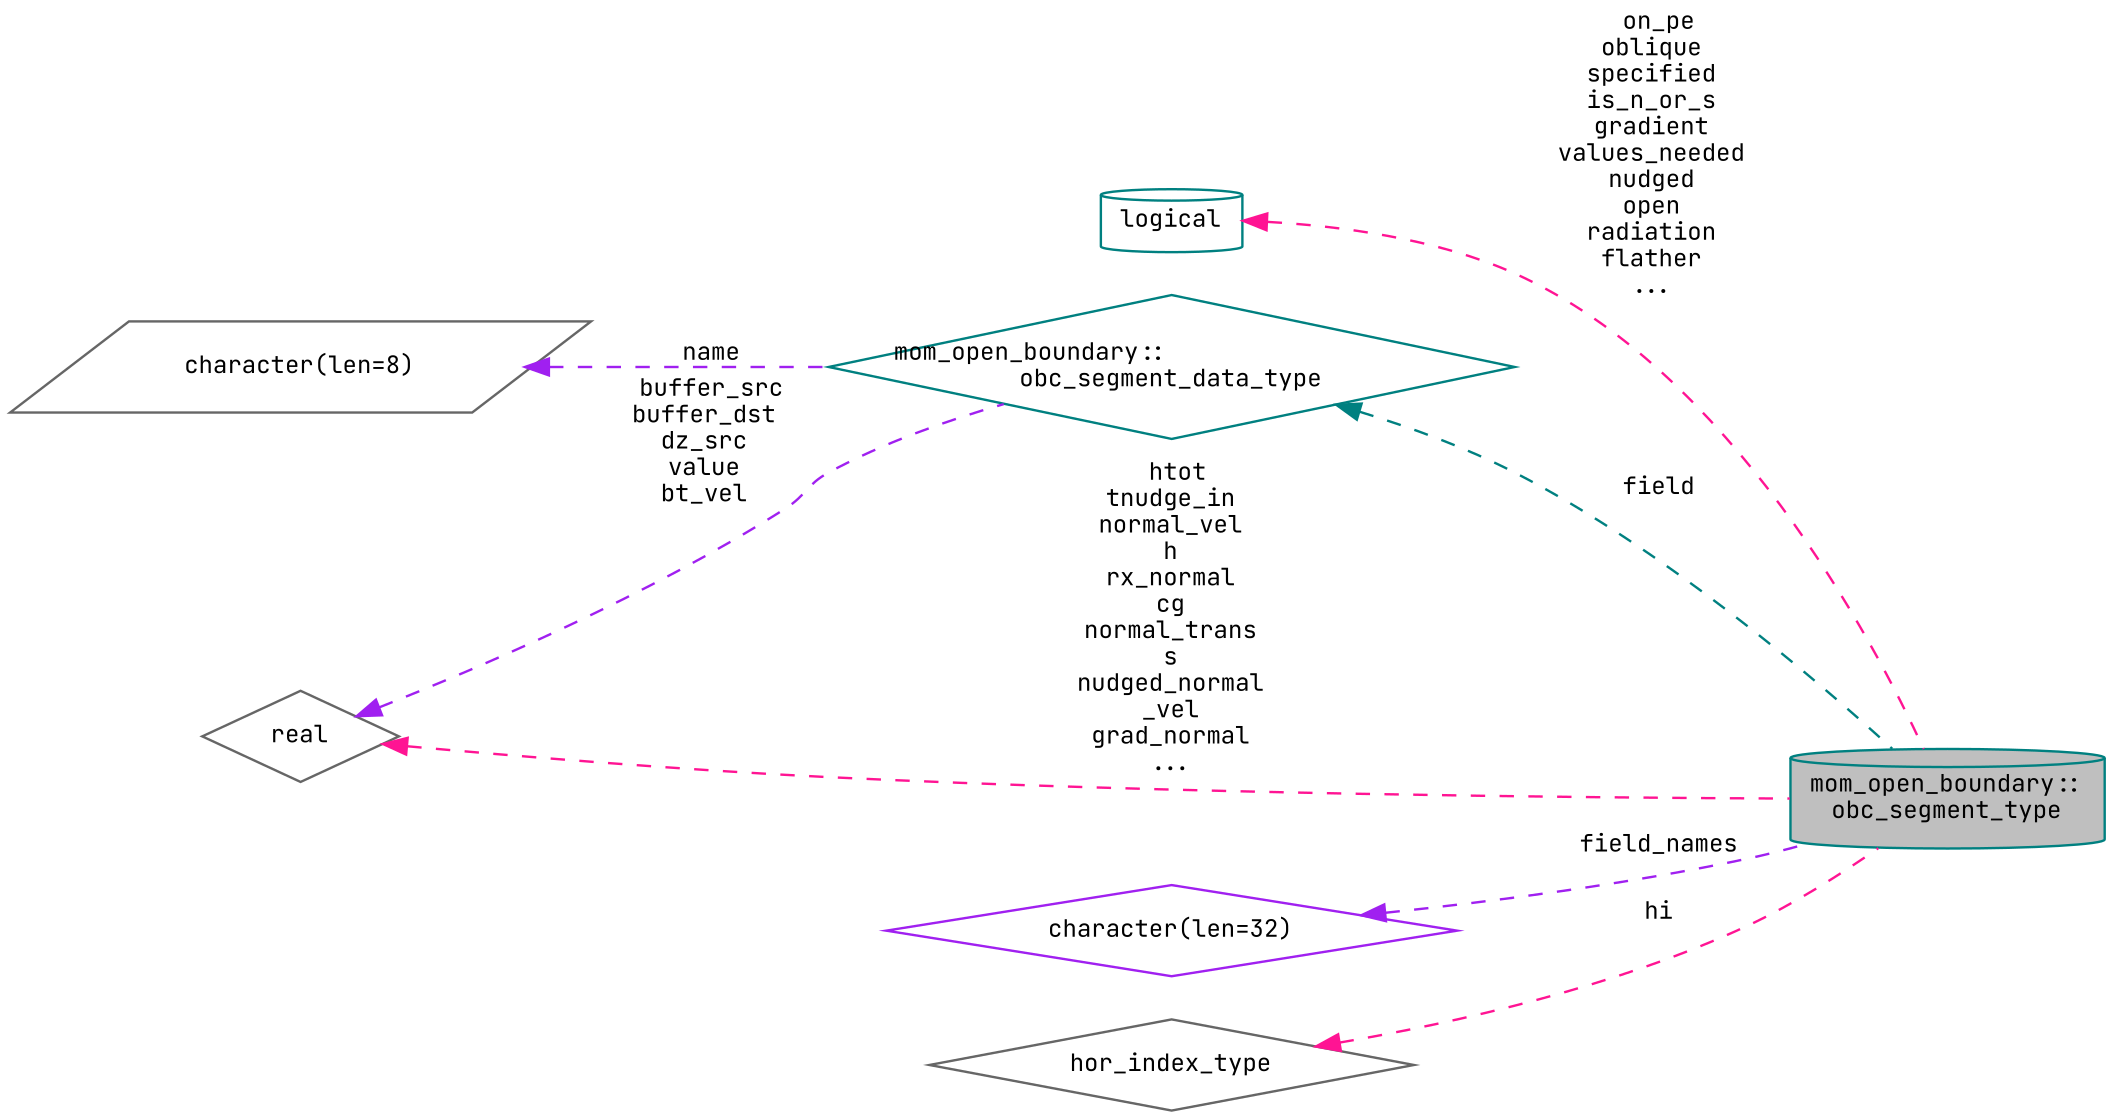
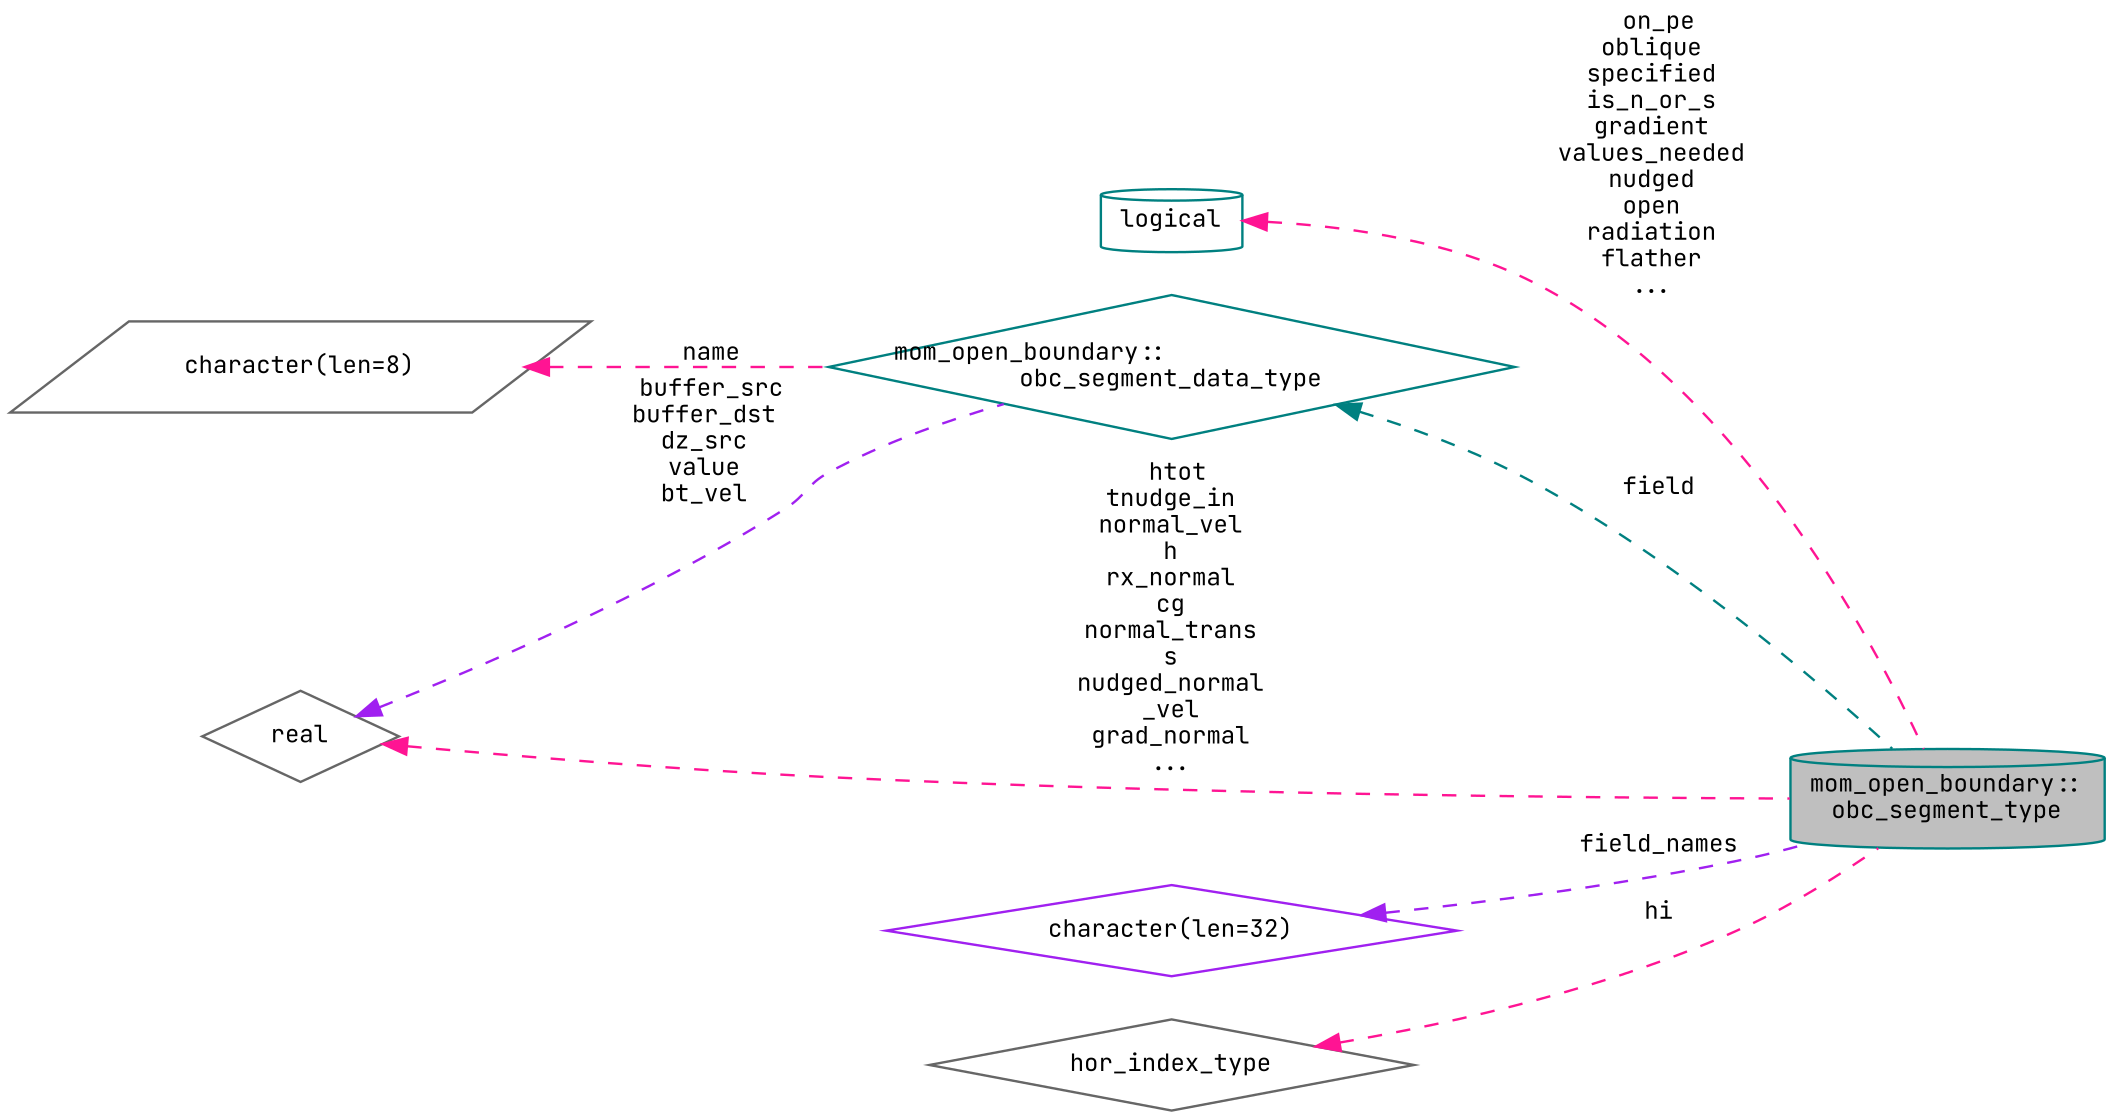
edge "mom_open_boundary:: obc_segment_data_type" -> "character(len=8)": color purple -> deeppink
